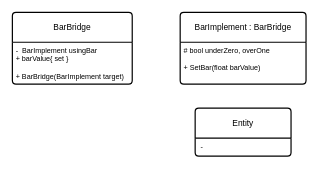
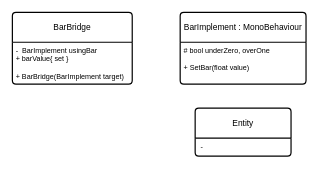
node "BarImplement : BarBridge": label "BarImplement : BarBridge" -> "BarImplement : MonoBehaviour"
node "# bool underZero, overOne + SetBar(float barValue)": label "# bool underZero, overOne + SetBar(float barValue)" -> "# bool underZero, overOne + SetBar(float value)"
